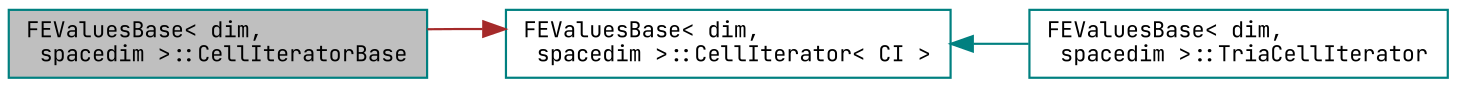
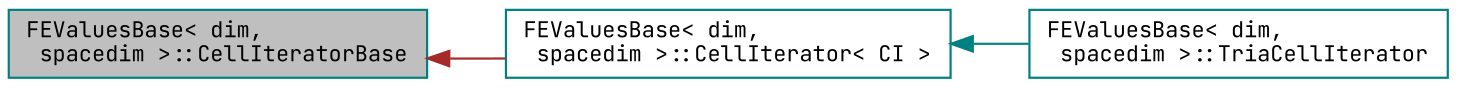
edge "FEValuesBase< dim, spacedim >::CellIteratorBase" -> "FEValuesBase< dim, spacedim >::CellIterator< CI >": reversed
